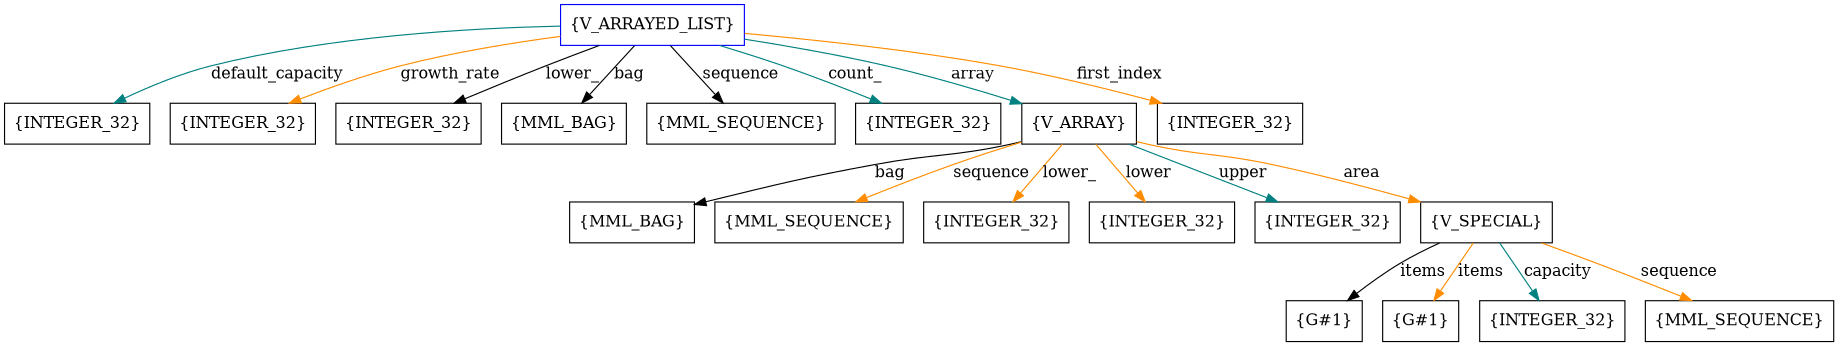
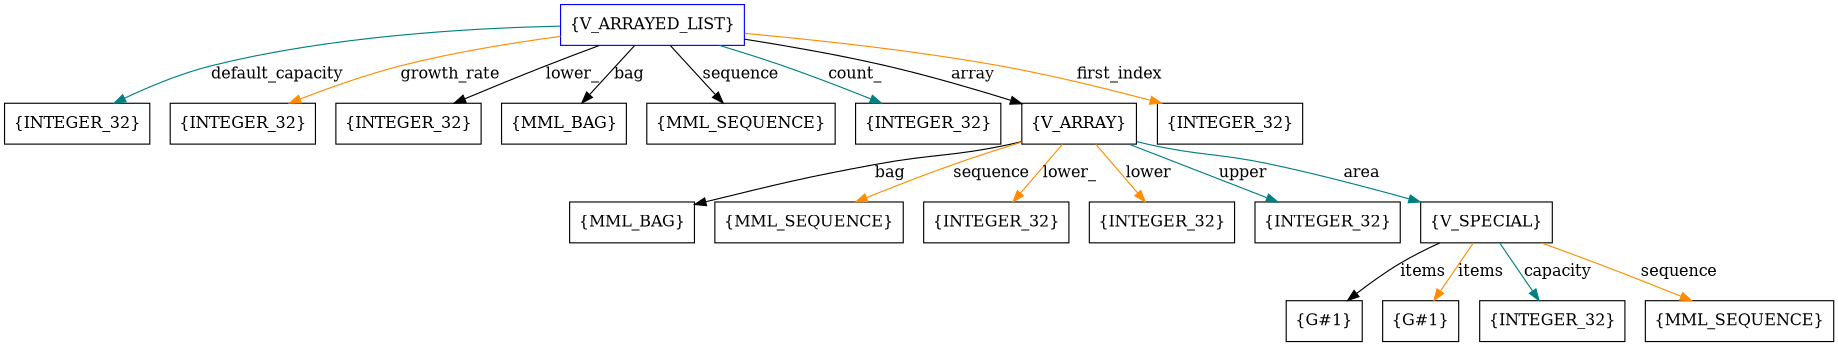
edge "{V_ARRAYED_LIST}" -> "{V_ARRAY}": color teal -> black
edge "{V_ARRAY}" -> "{V_SPECIAL}": color darkorange -> teal
